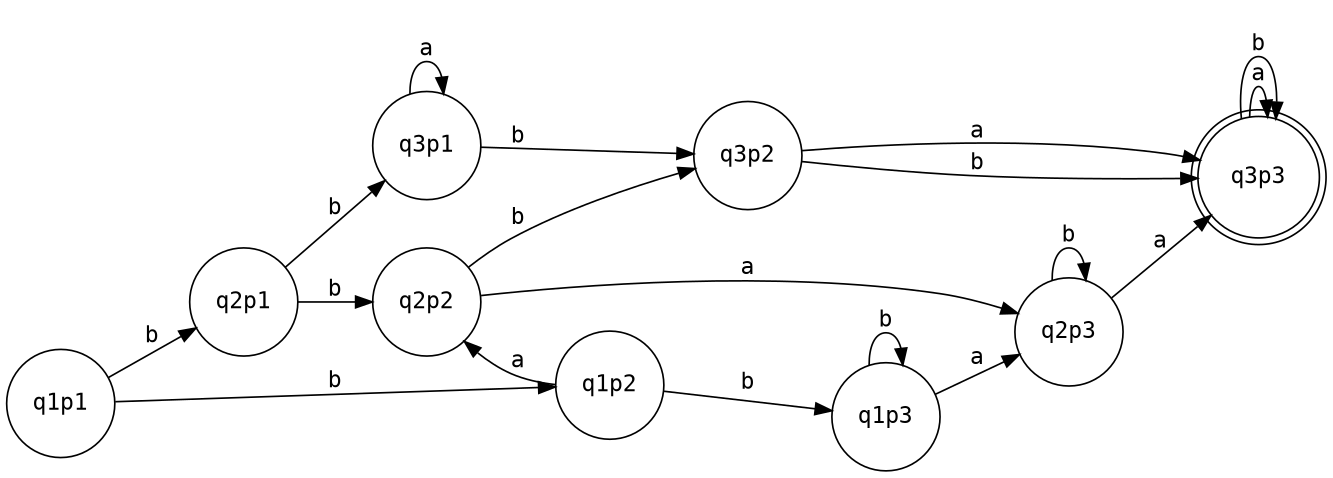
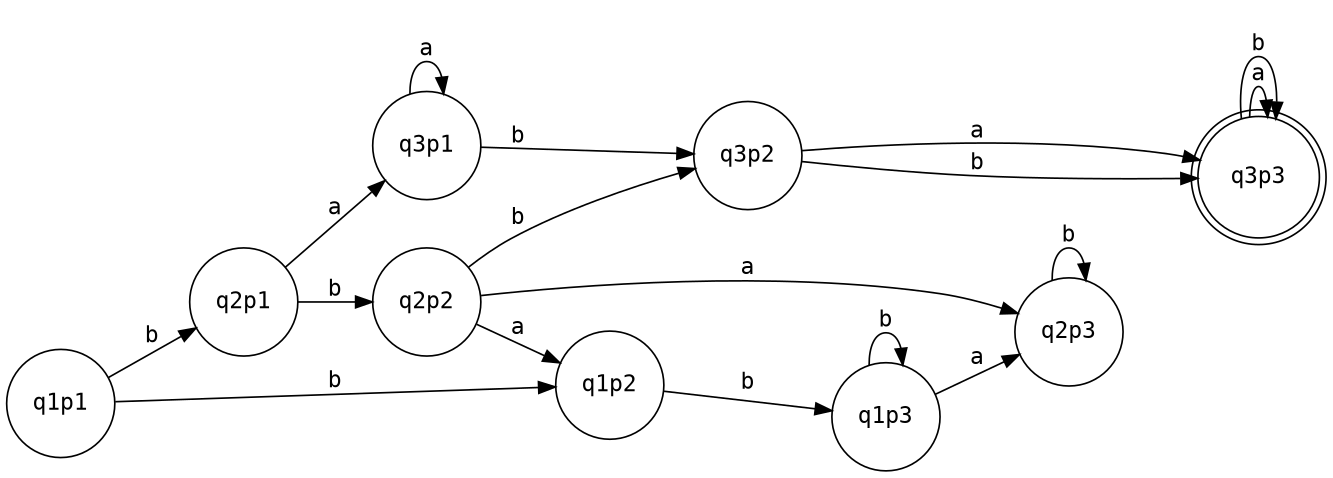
edge "q2p1" -> "q3p1": label "b" -> "a"
edge "q2p3" -> "q3p3": removed, label "a"
edge "q1p2" -> "q2p2": reversed
